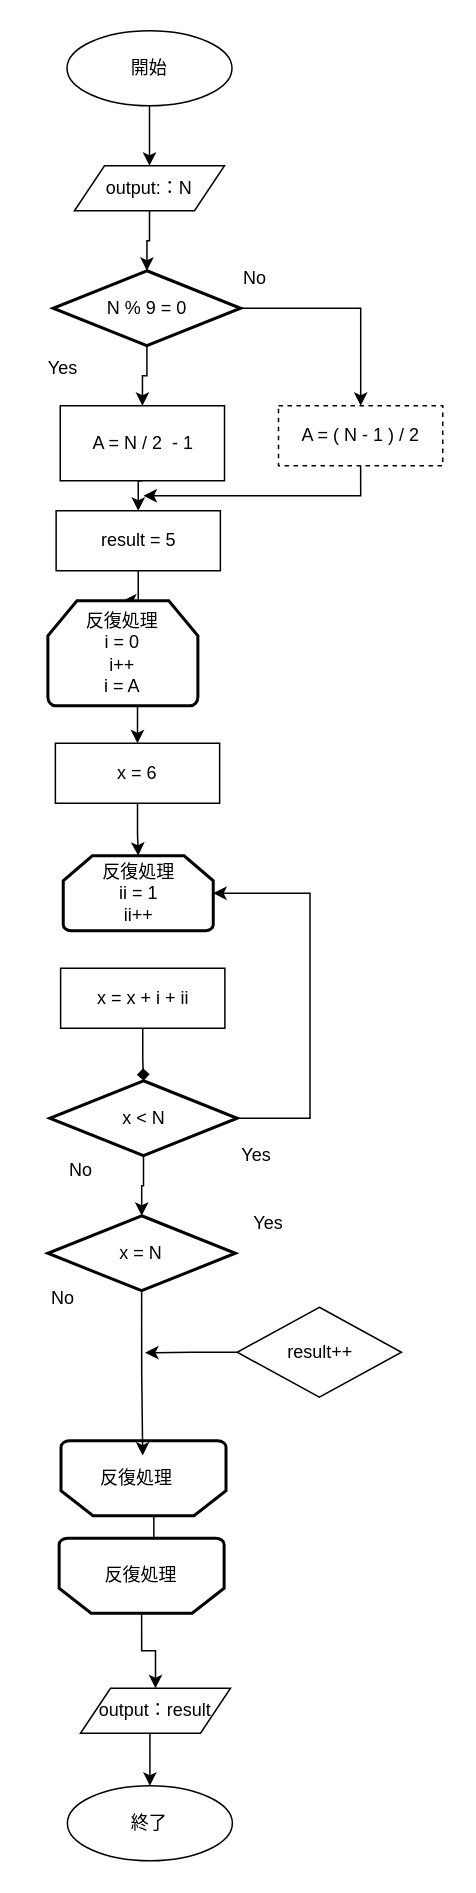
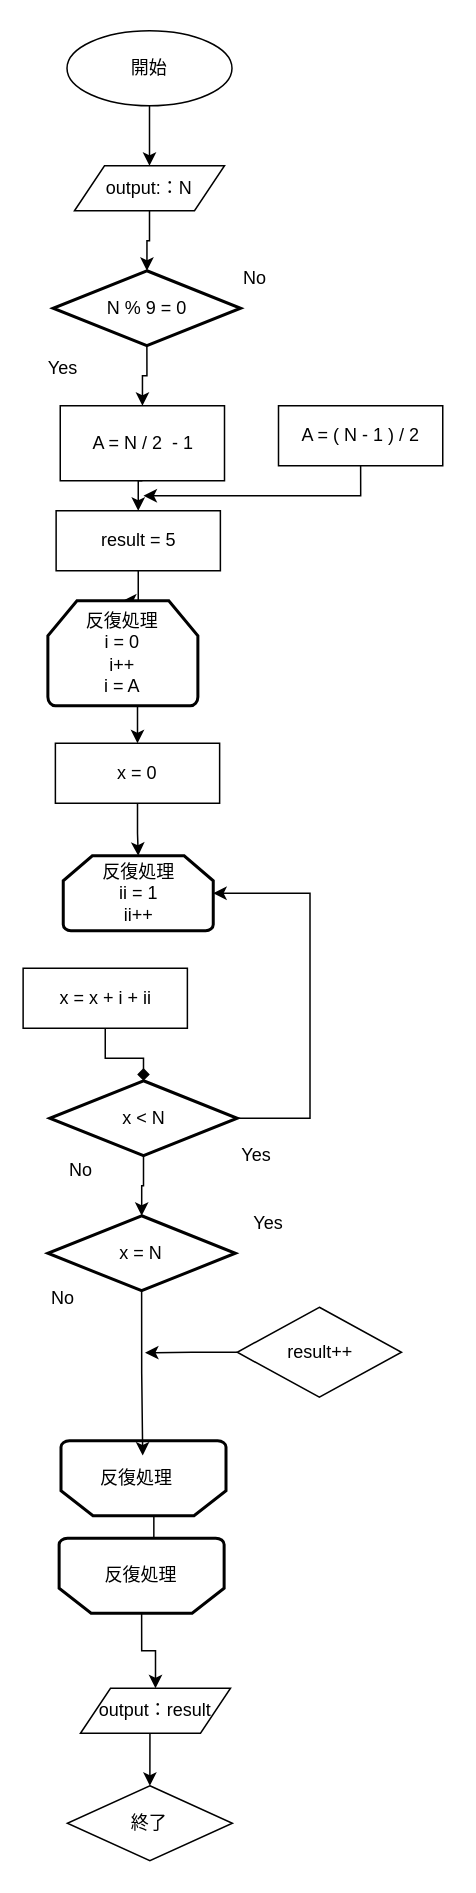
edge "N % 9 = 0" -> "A = ( N - 1 ) / 2": removed
node "A = ( N - 1 ) / 2": style dashed -> solid
node "x = 6": label "x = 6" -> "x = 0"
node "x = x + i + ii": moved (143, 998) -> (105, 998)
node "終了": shape ellipse -> diamond
